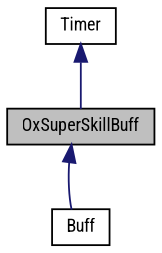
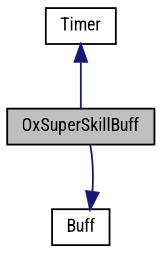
edge "Buff" -> "OxSuperSkillBuff": reversed
